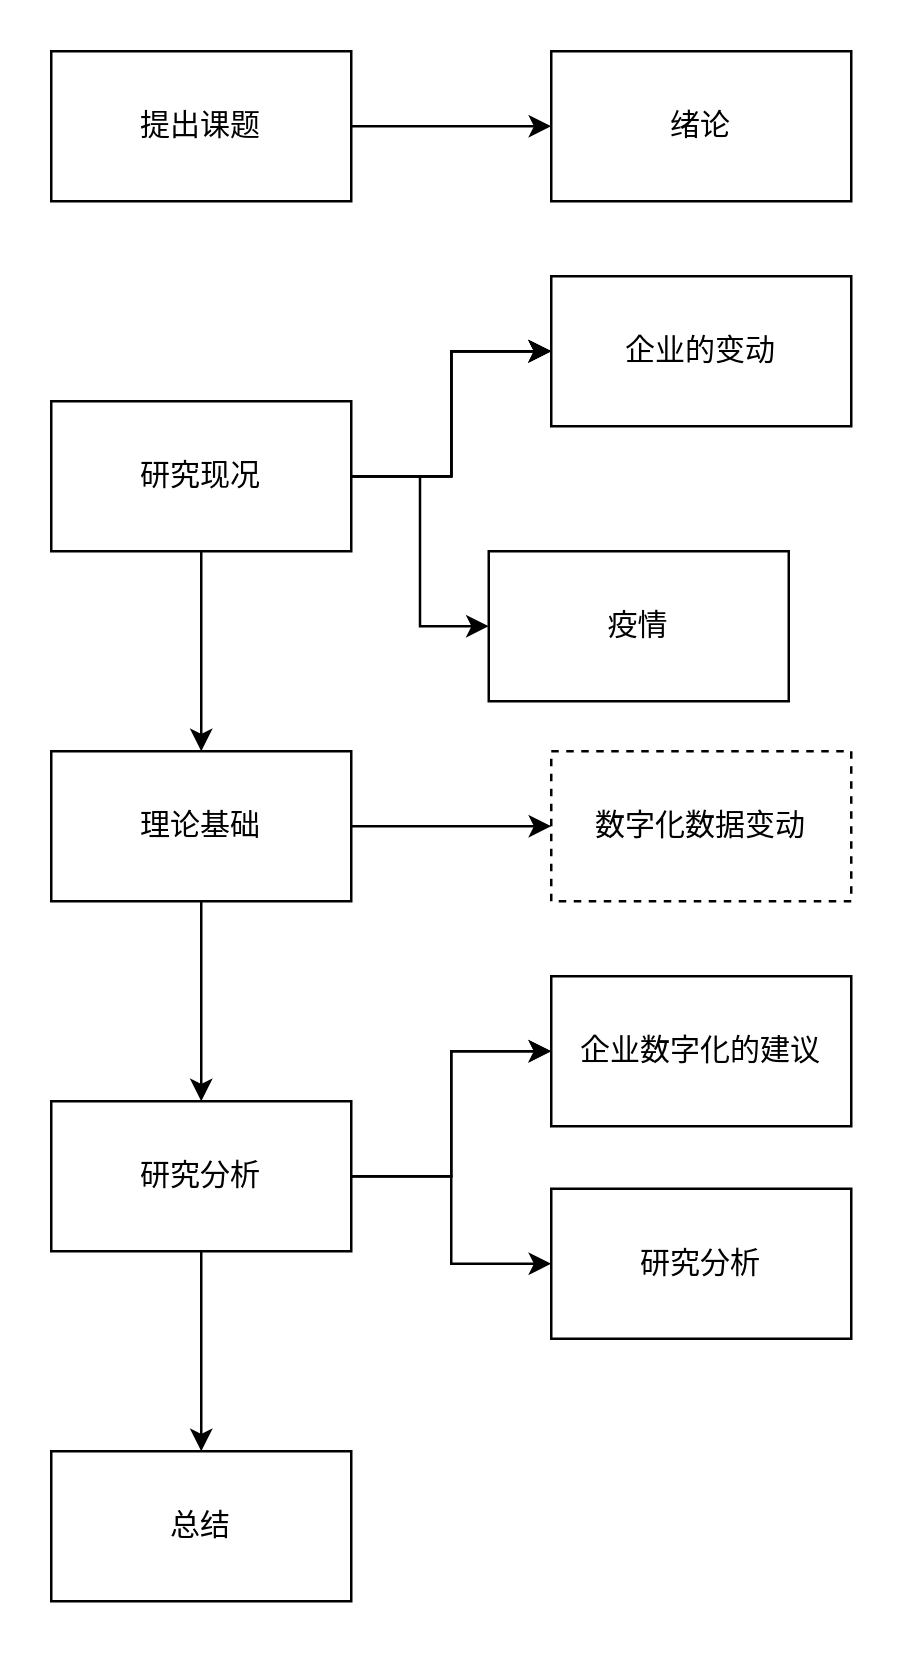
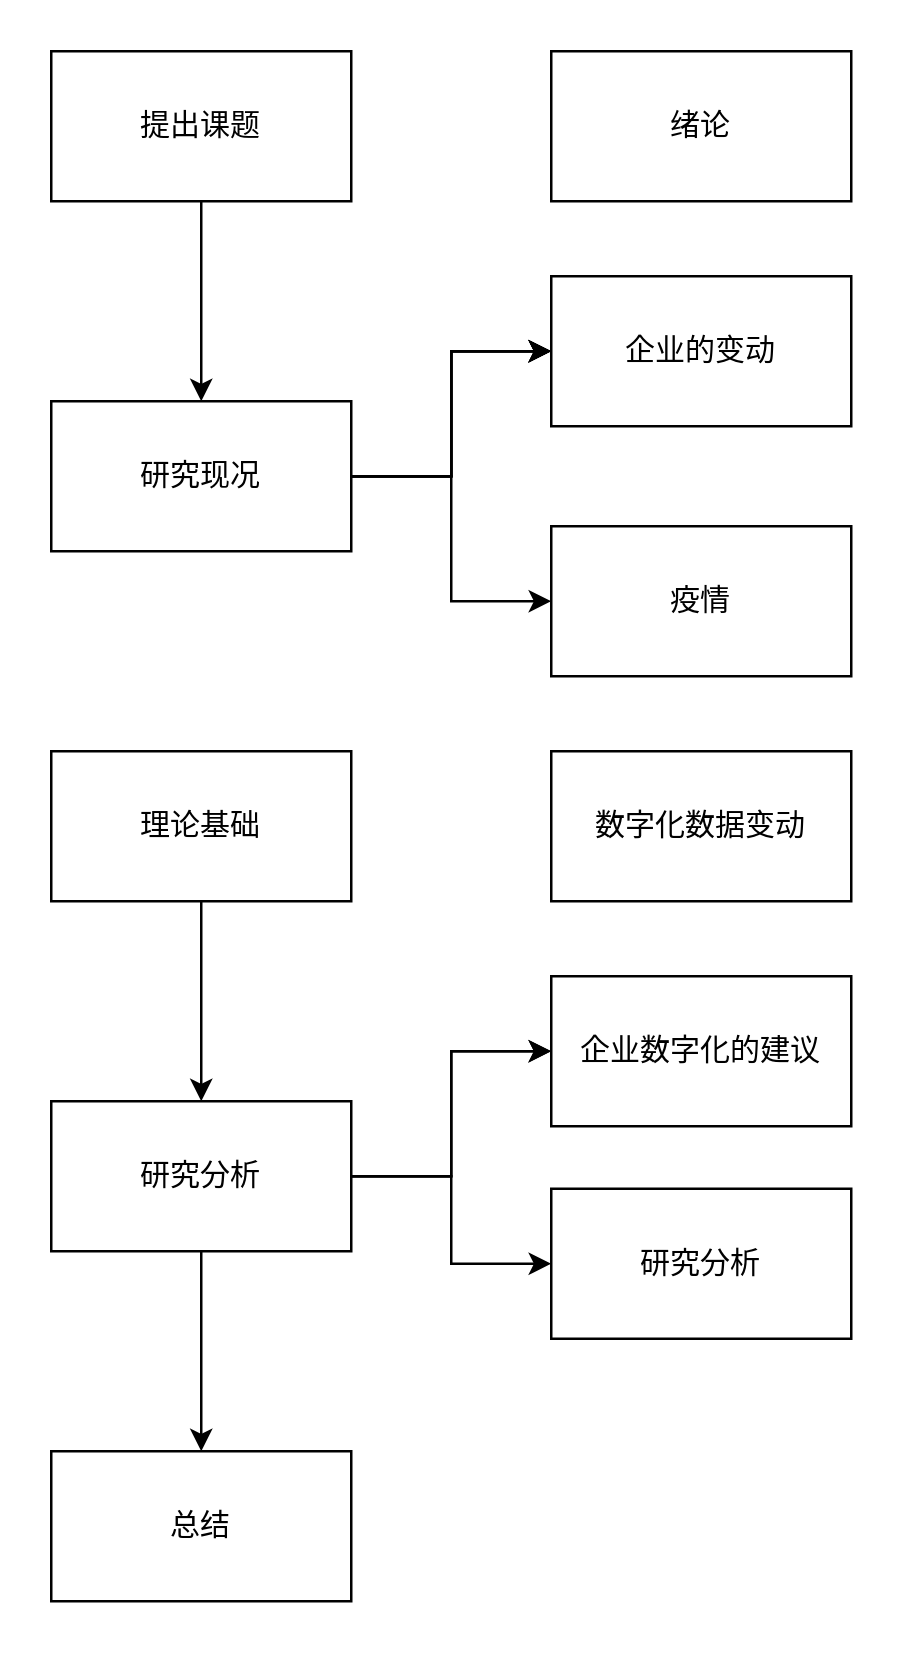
edge "提出课题" -> "绪论": now "提出课题" -> "研究现况"
node "疫情": moved (639, 626) -> (701, 601)
edge "研究现况" -> "理论基础": removed
edge "理论基础" -> "数字化数据变动": removed
node "数字化数据变动": style dashed -> solid
